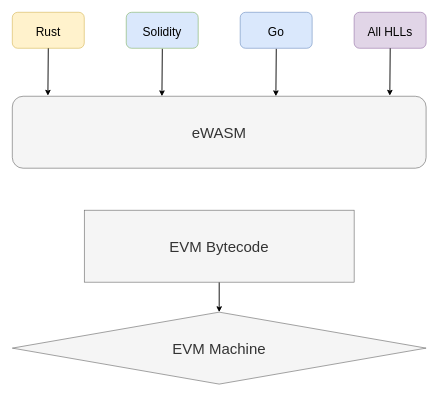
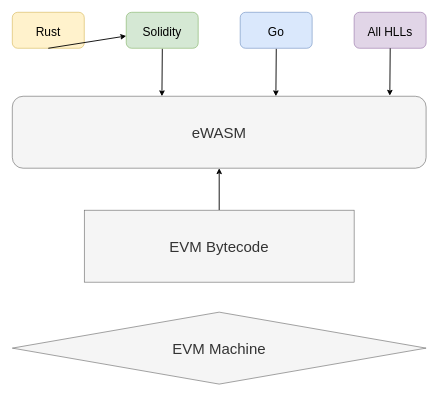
node "Solidity": fillcolor #dae8fc -> #d5e8d4
edge "Rust" -> "eWASM": now "Rust" -> "Solidity"
edge "EVM Bytecode" -> "EVM Machine": now "EVM Bytecode" -> "eWASM"
